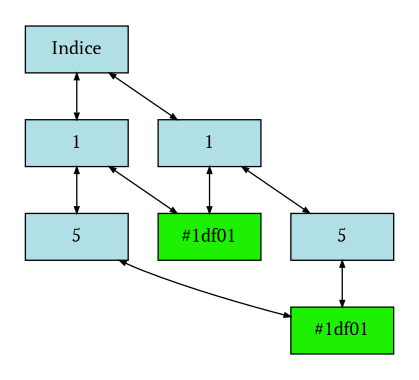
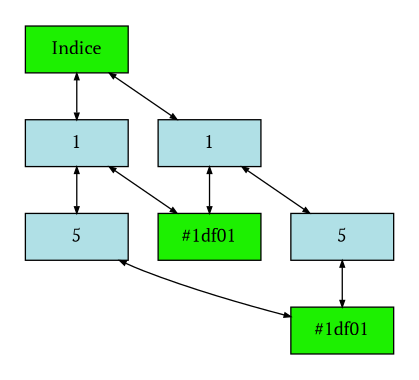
node "Indice": fillcolor powderblue -> #1df01
